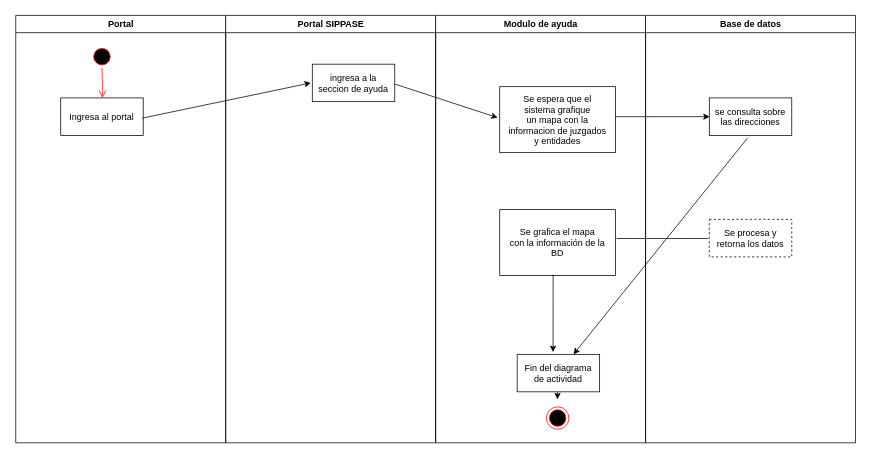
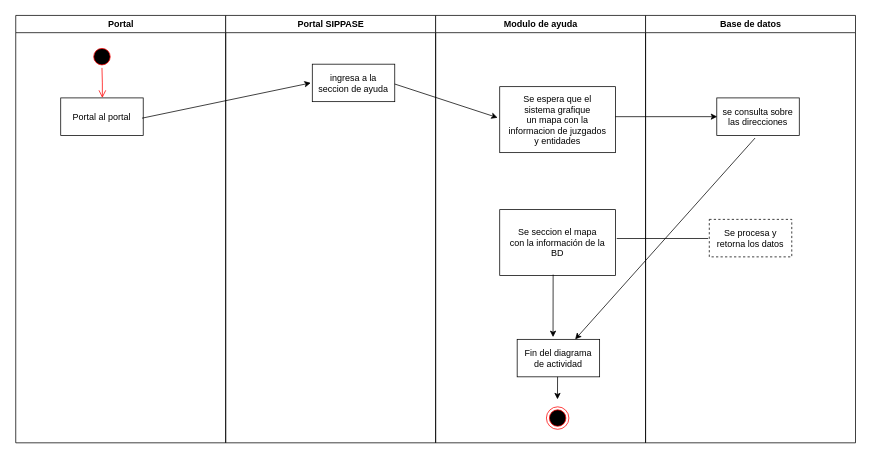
node "Ingresa al portal": label "Ingresa al portal" -> "Portal al portal"
node "se consulta sobre las direcciones": moved (751, 117) -> (758, 117)
node "Se grafica el mapa con la información de la BD": label "Se grafica el mapa con la información de la BD" -> "Se seccion el mapa con la información de la BD"
node "Fin del diagrama de actividad": moved (559, 373) -> (559, 358)
